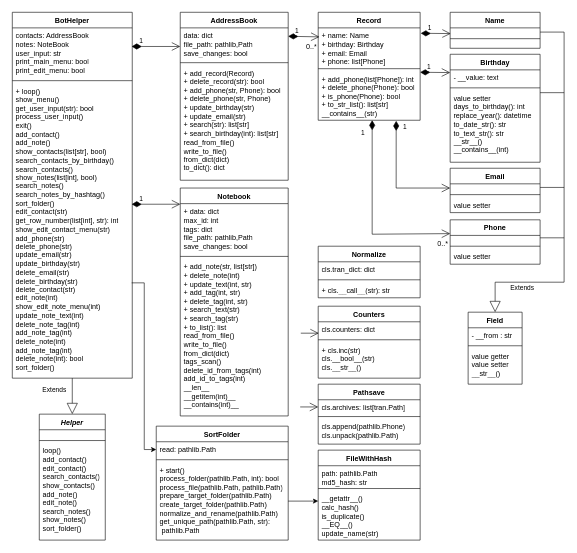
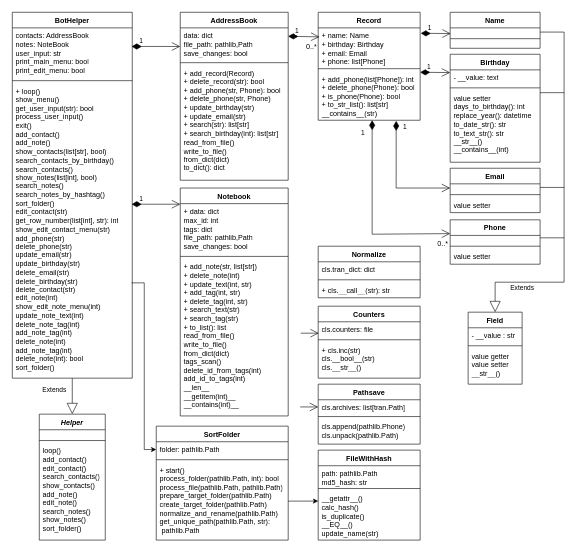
node "cls.counters: dict": label "cls.counters: dict" -> "cls.counters: file"
node "- __from : str": label "- __from : str" -> "- __value : str"
node "read: pathlib.Path": label "read: pathlib.Path" -> "folder: pathlib.Path"
